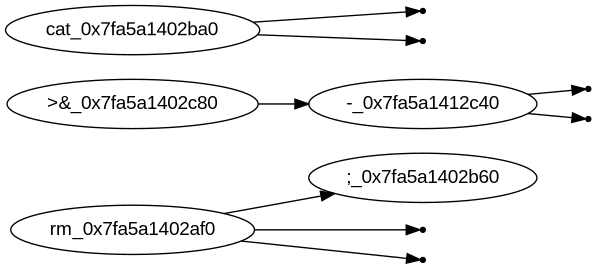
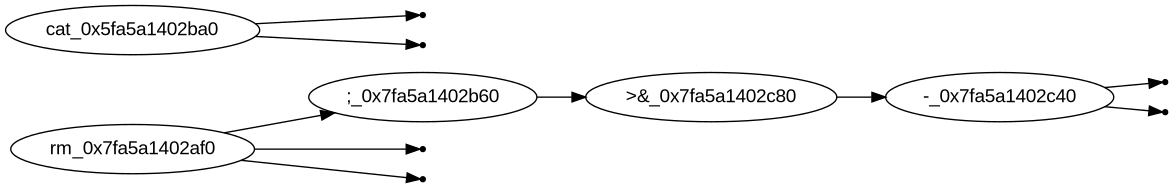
node "cat_0x7fa5a1402ba0": label "cat_0x7fa5a1402ba0" -> "cat_0x5fa5a1402ba0"
edge ";_0x7fa5a1402b60" -> ">&_0x7fa5a1402c80": added
node "-_0x7fa5a1412c40": label "-_0x7fa5a1412c40" -> "-_0x7fa5a1402c40"
